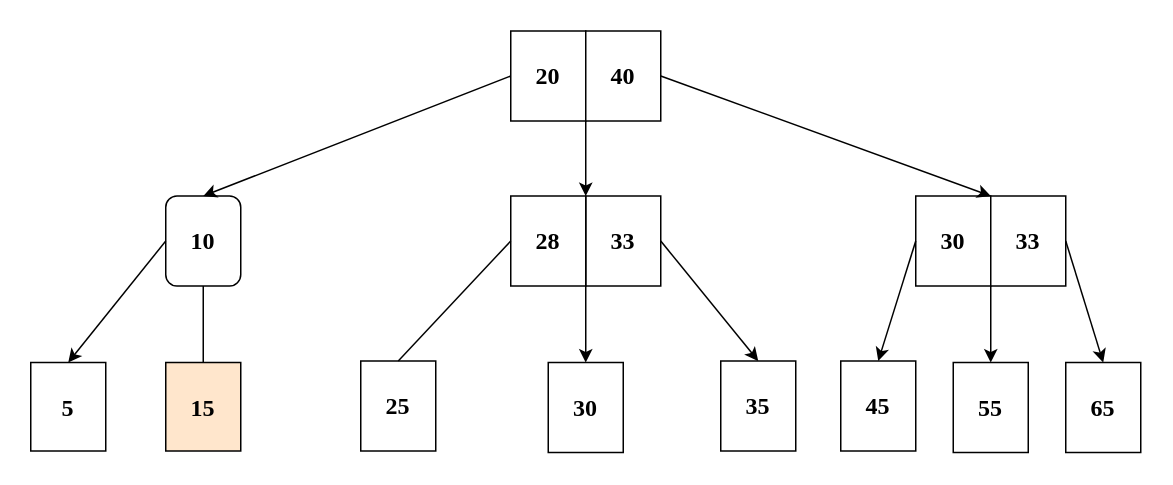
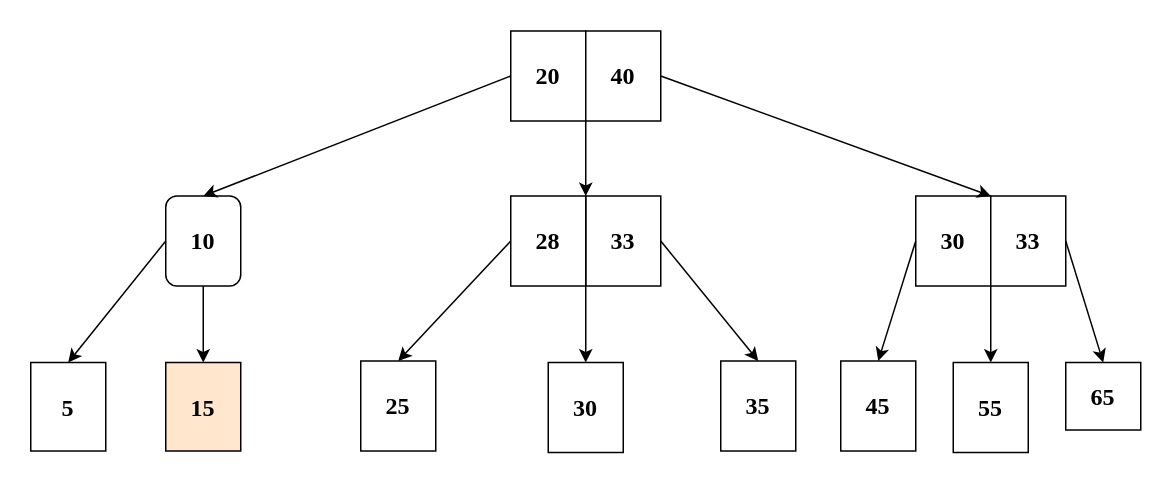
edge "10" -- "15": arrowhead none -> classic
edge "28" -- "25": arrowhead none -> classic
node "65": size 75x90 -> 75x68
